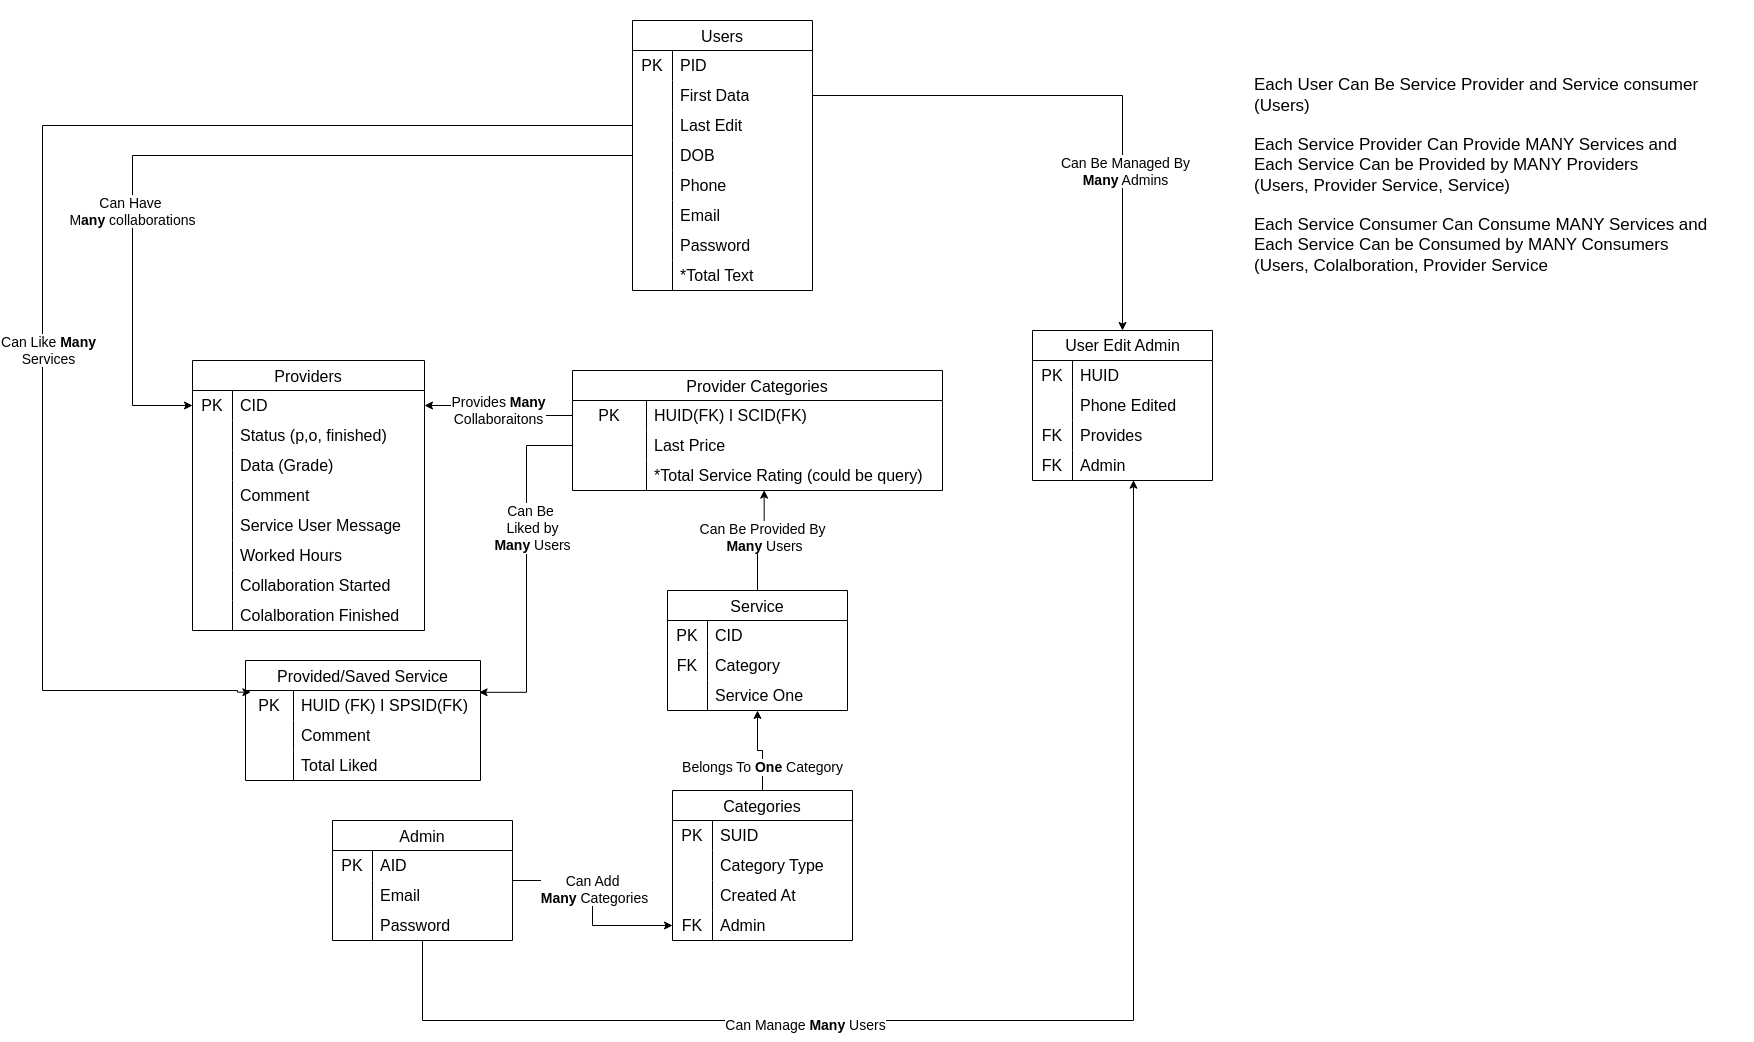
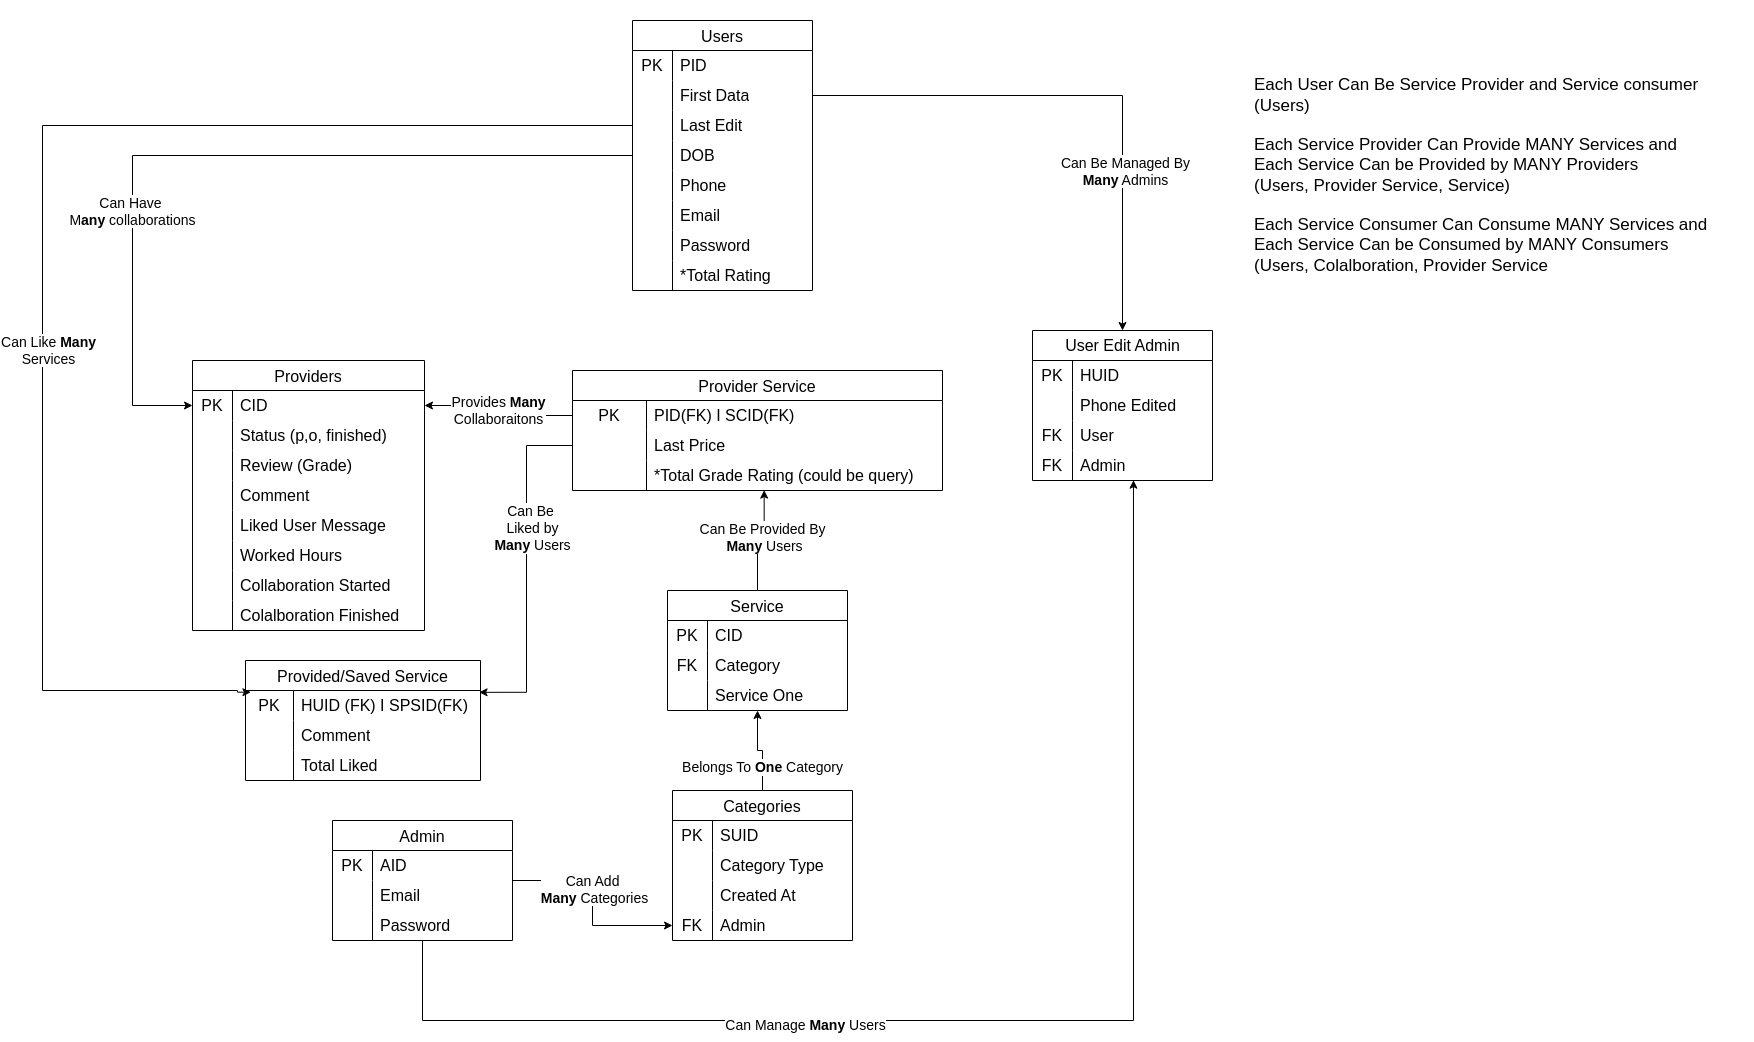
node "*Total Text": label "*Total Text" -> "*Total Rating"
node "Provider Categories": label "Provider Categories" -> "Provider Service"
node "HUID(FK) I SCID(FK)": label "HUID(FK) I SCID(FK)" -> "PID(FK) I SCID(FK)"
node "Provides": label "Provides" -> "User"
node "Data (Grade)": label "Data (Grade)" -> "Review (Grade)"
node "*Total Service Rating (could be query)": label "*Total Service Rating (could be query)" -> "*Total Grade Rating (could be query)"
node "Service User Message": label "Service User Message" -> "Liked User Message"
